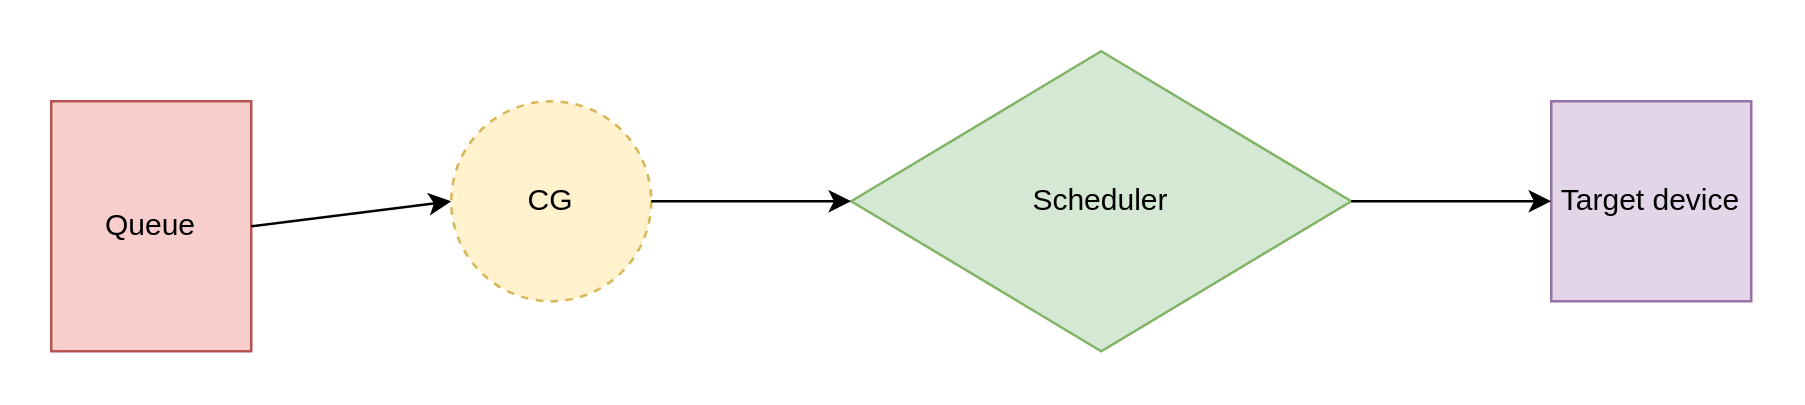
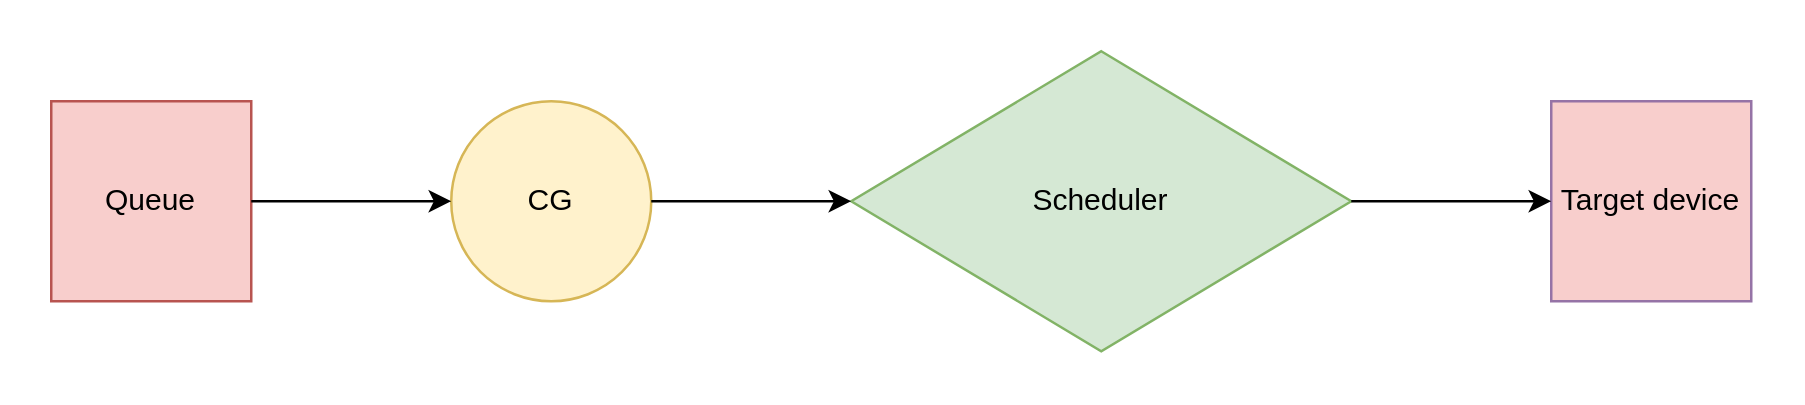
node "CG": style dashed -> solid
node "Target device": fillcolor #e1d5e7 -> #f8cecc
node "Queue": size 200x250 -> 200x200
